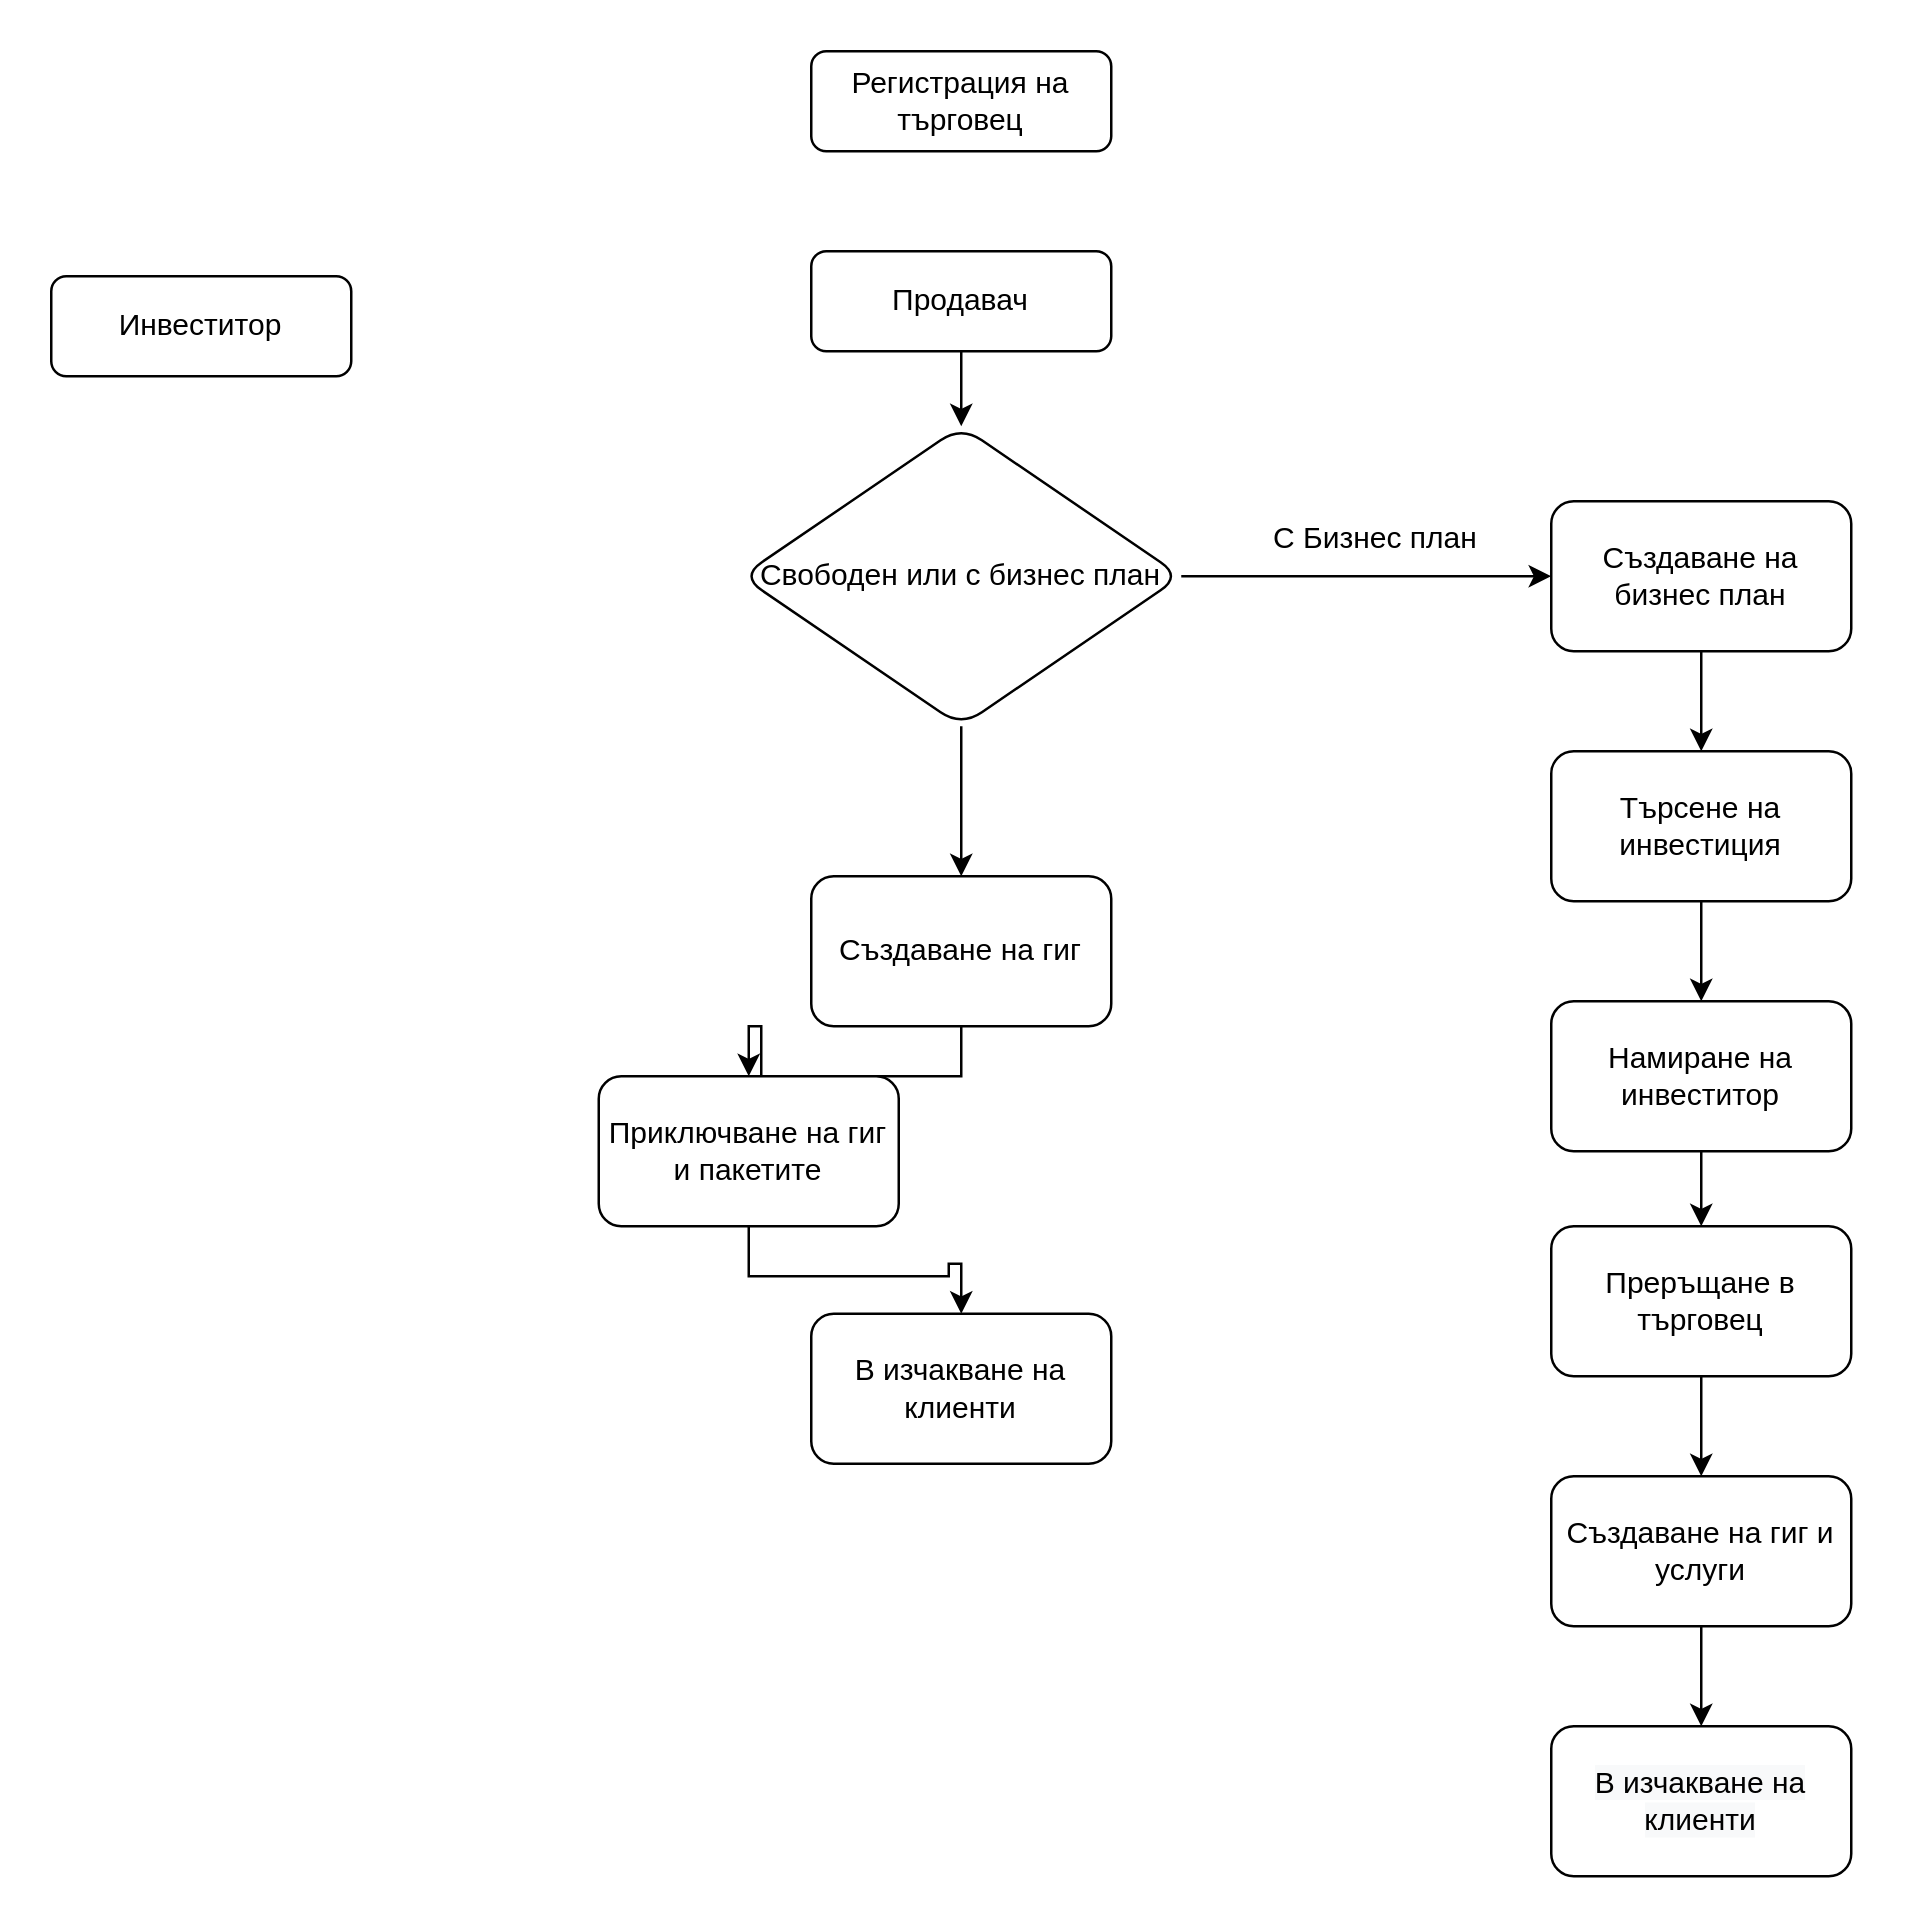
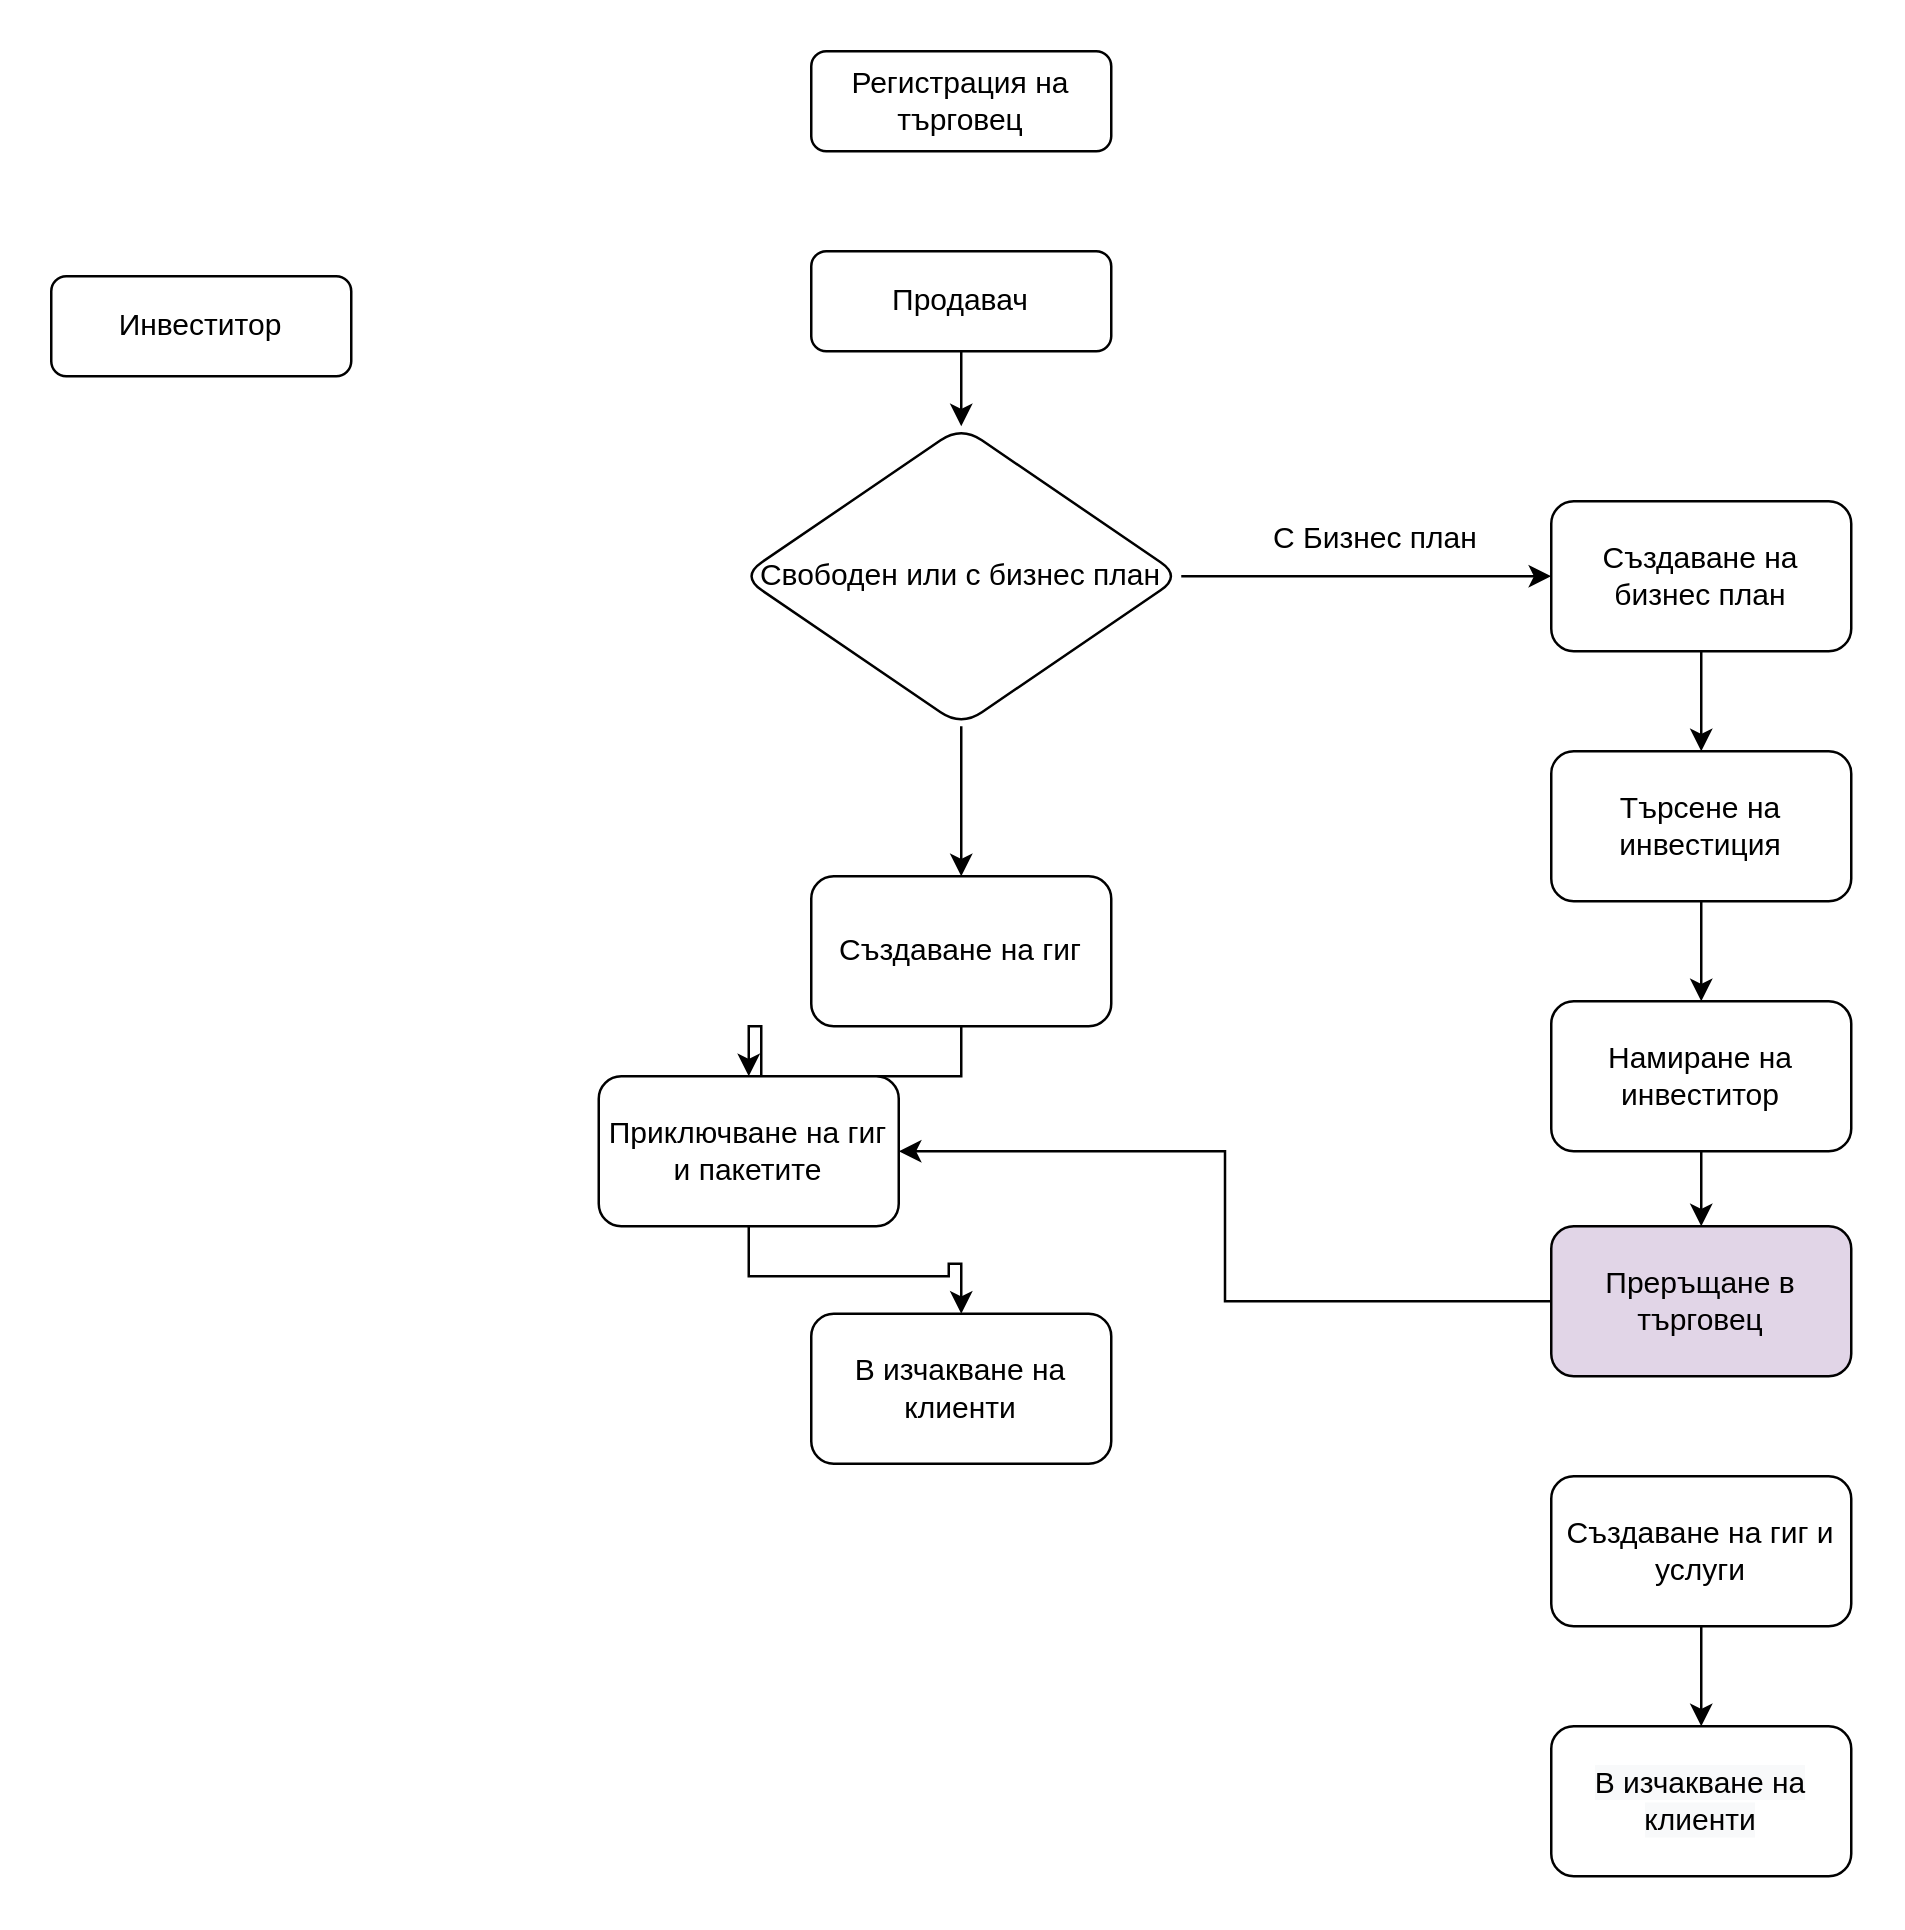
node "Преръщане в търговец": fillcolor #ffffff -> #e1d5e7
edge "Преръщане в търговец" -> "Създаване на гиг и услуги": now "Преръщане в търговец" -> "Приключване на гиг и пакетите"
